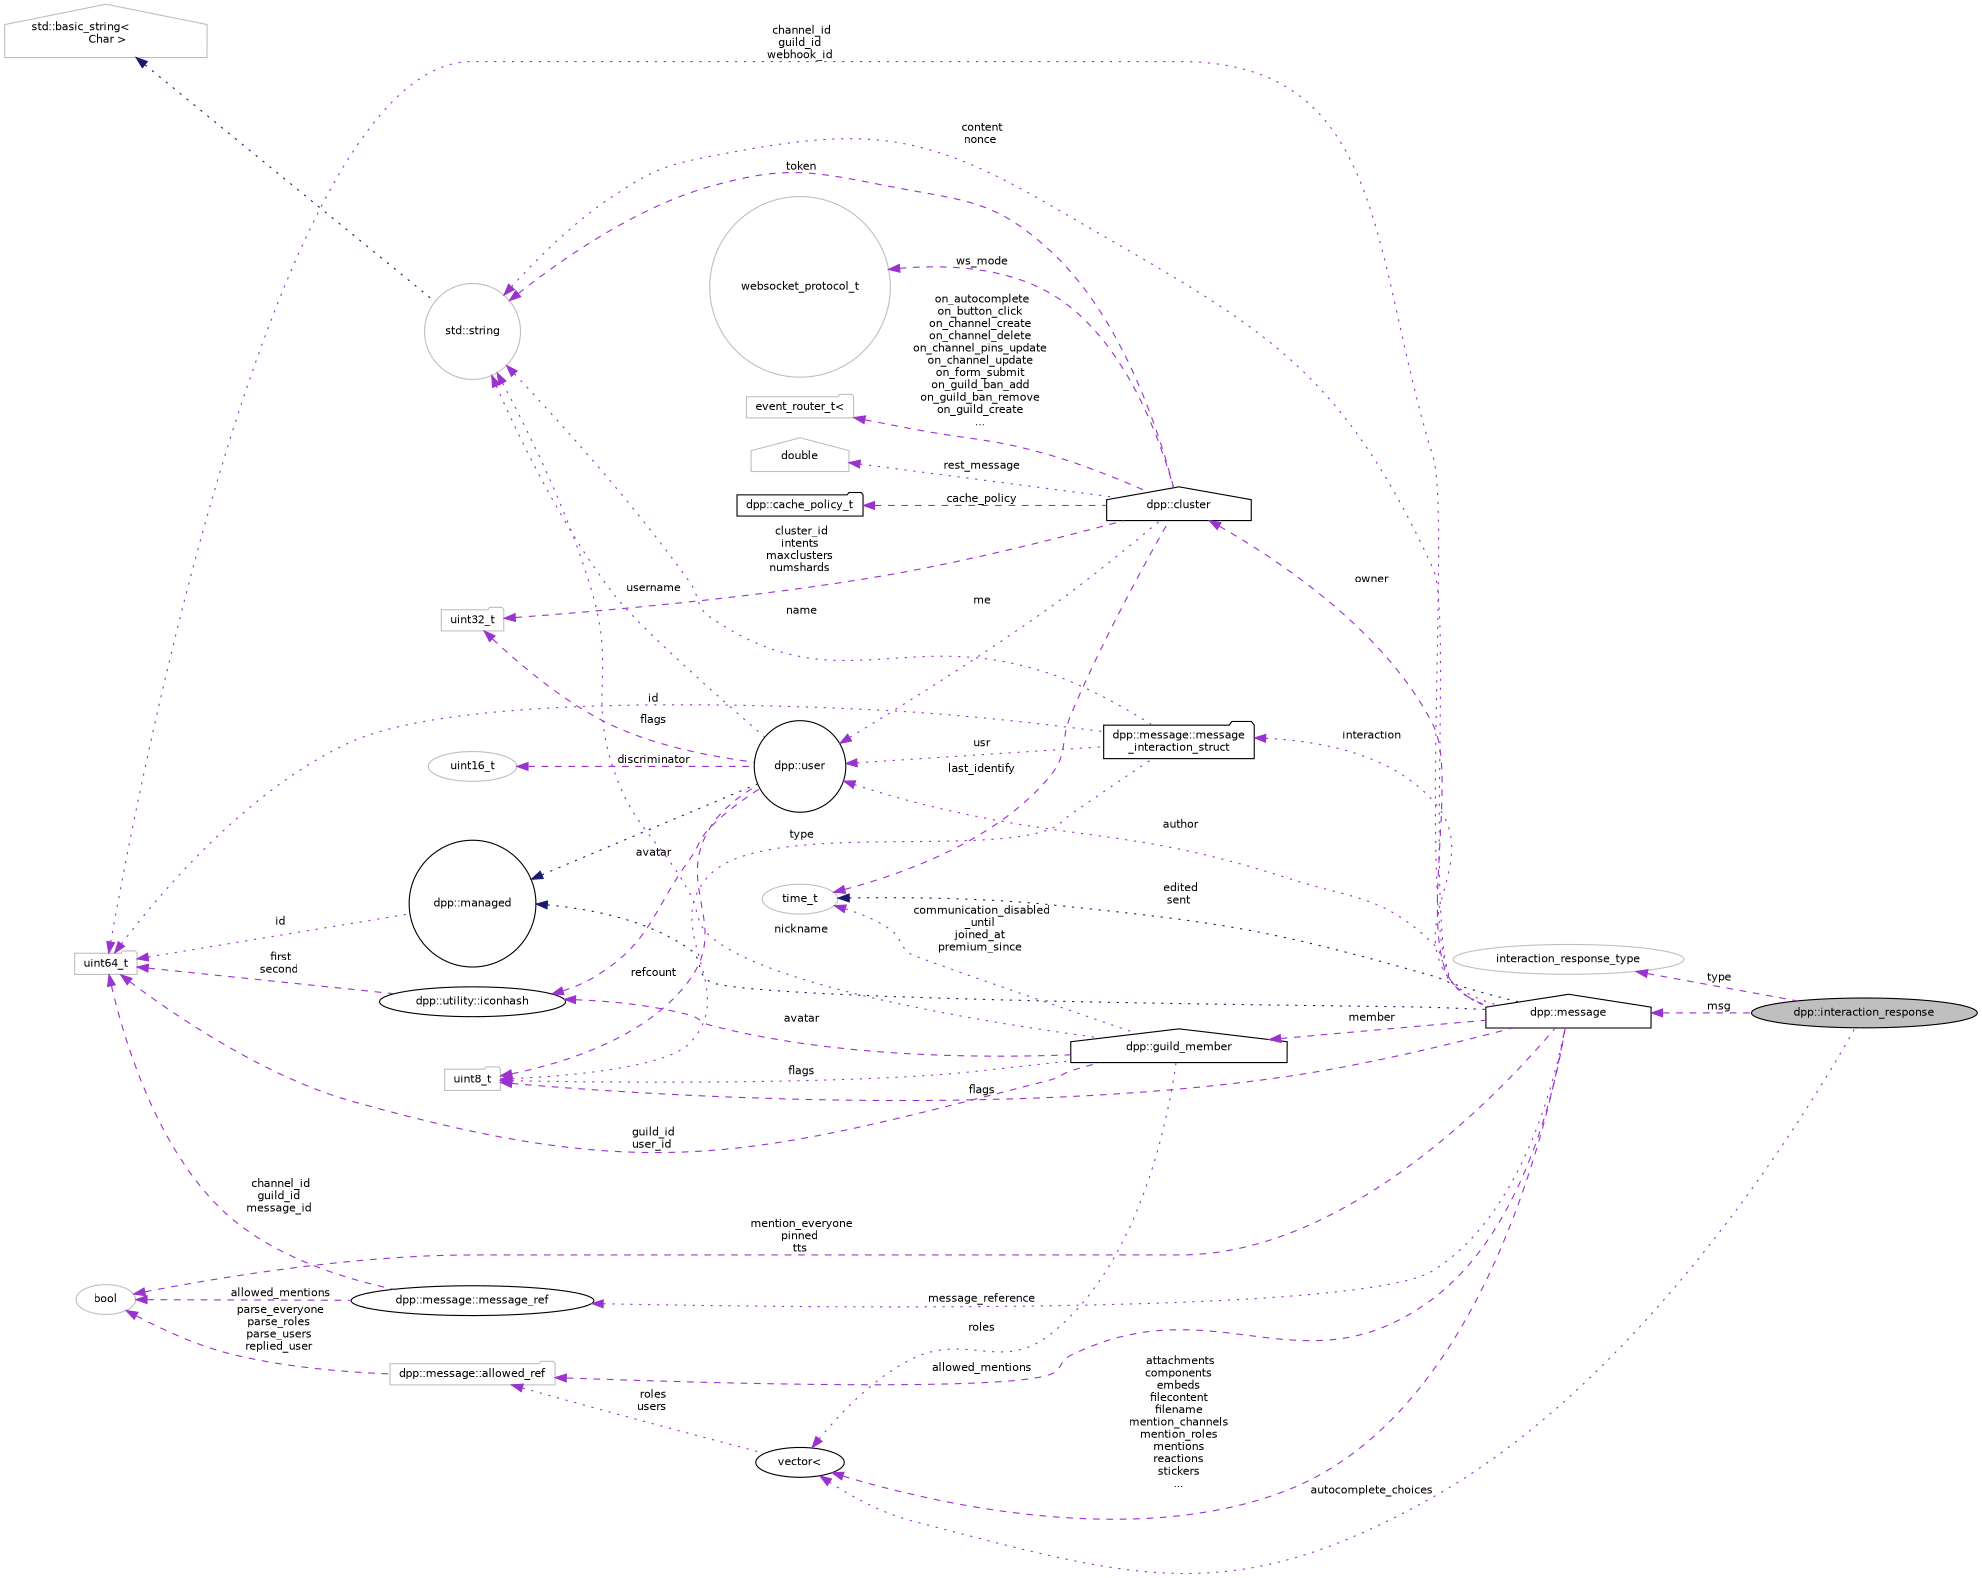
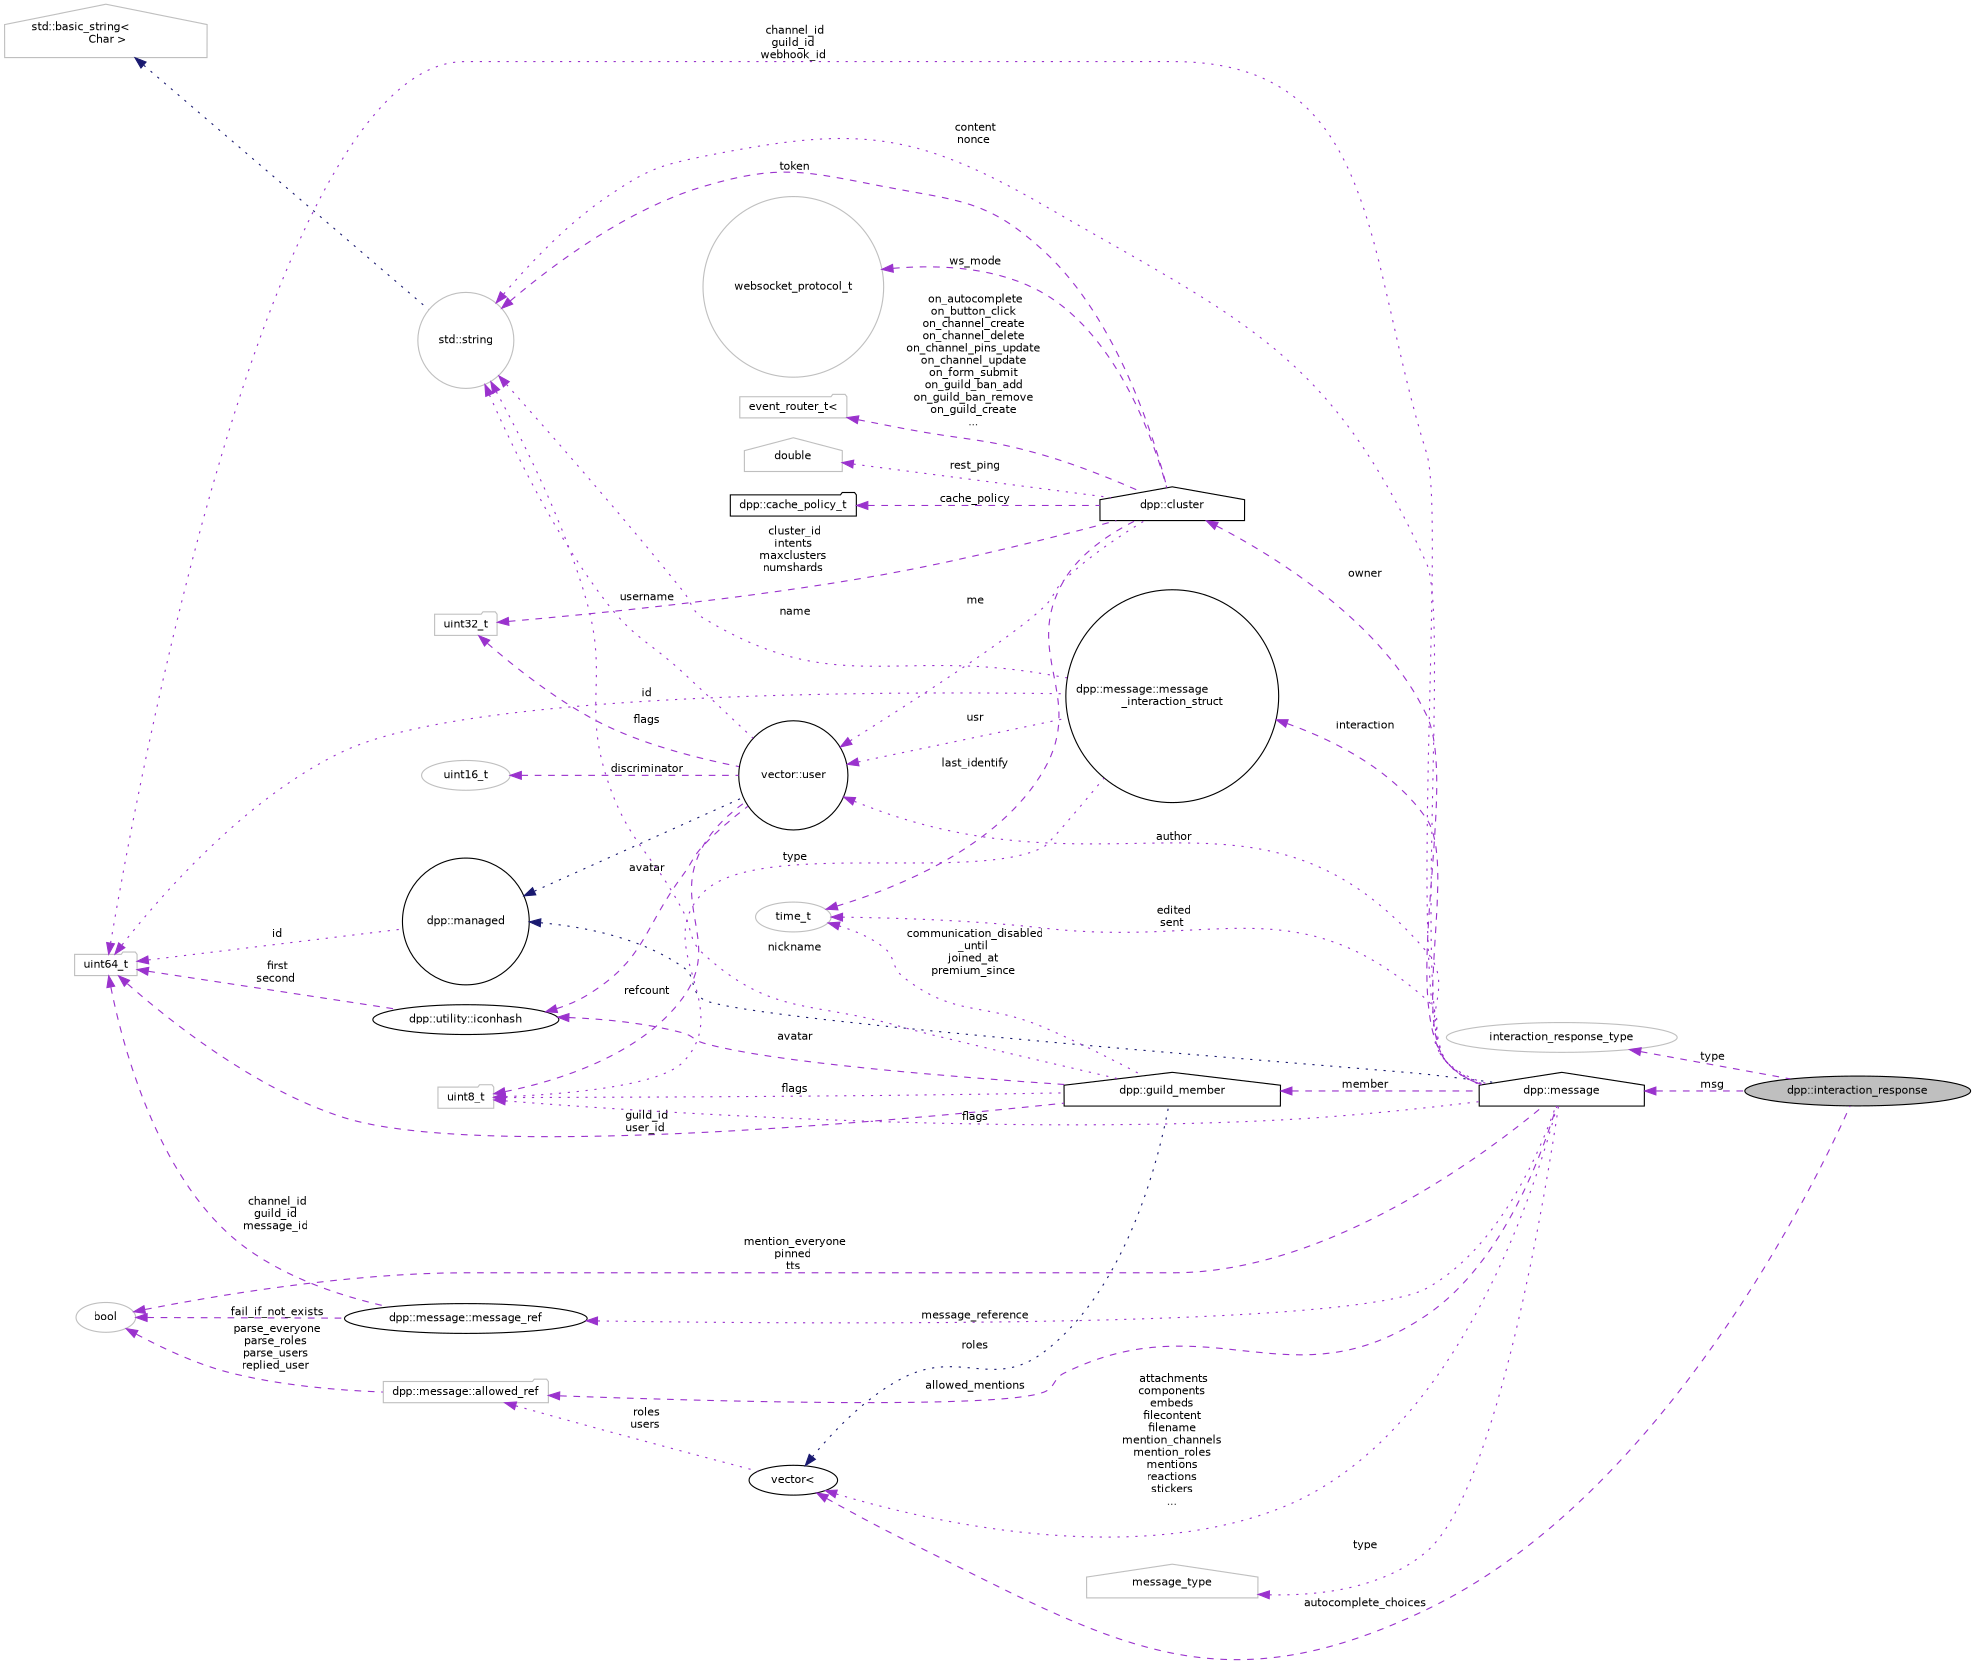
edge "dpp::cluster" -> "double": label " rest_message" -> " rest_ping"
node "dpp::message::message _interaction_struct": shape folder -> circle
node "dpp::user": label "dpp::user" -> "vector::user"
edge "dpp::message" -> "dpp::message::message _interaction_struct": style dotted -> dashed
edge "dpp::message" -> "time_t": color midnightblue -> darkorchid3
edge "dpp::message" -> "uint8_t": style dashed -> dotted
edge "dpp::message::message_ref" -> "bool": label " allowed_mentions" -> " fail_if_not_exists"
edge "dpp::guild_member" -> "vector<": color darkorchid3 -> midnightblue
edge "dpp::message" -> "vector<": style dashed -> dotted
edge "dpp::interaction_response" -> "vector<": style dotted -> dashed
node "message_type": added
